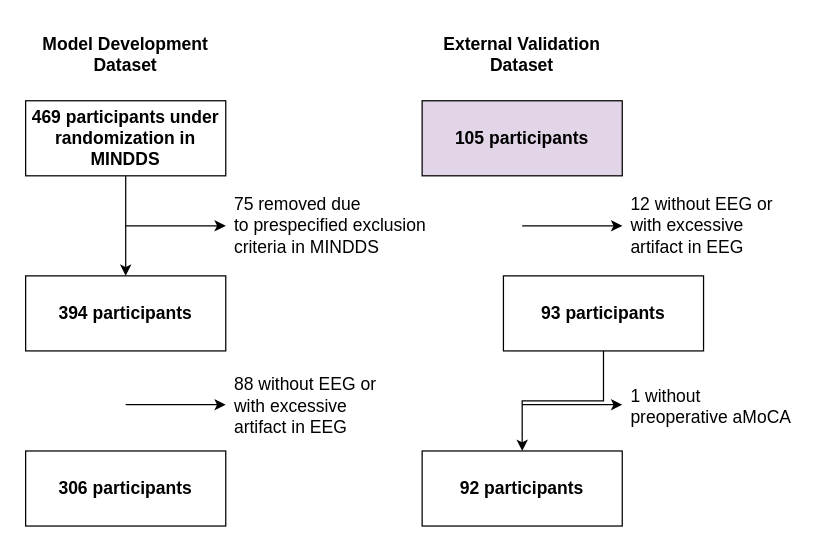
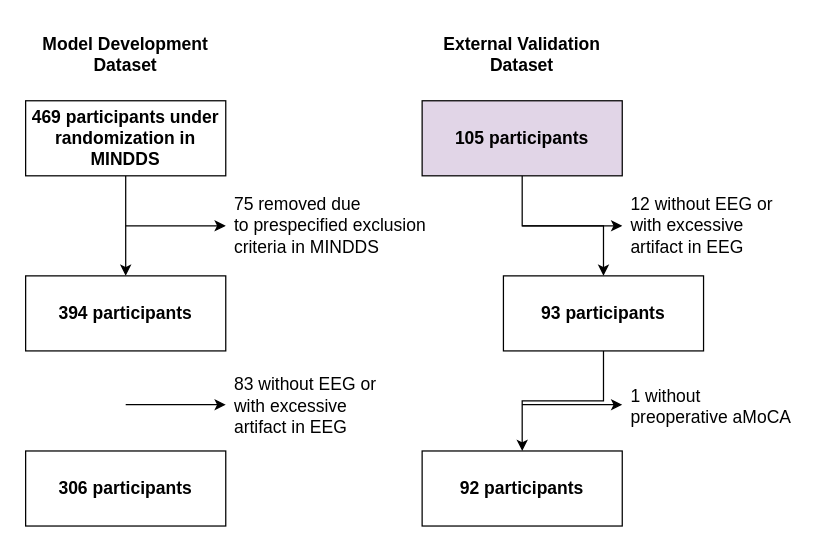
edge "105 participants" -> "93 participants": added
node "88 without EEG or with excessive artifact in EEG": label "88 without EEG or with excessive artifact in EEG" -> "83 without EEG or with excessive artifact in EEG"
